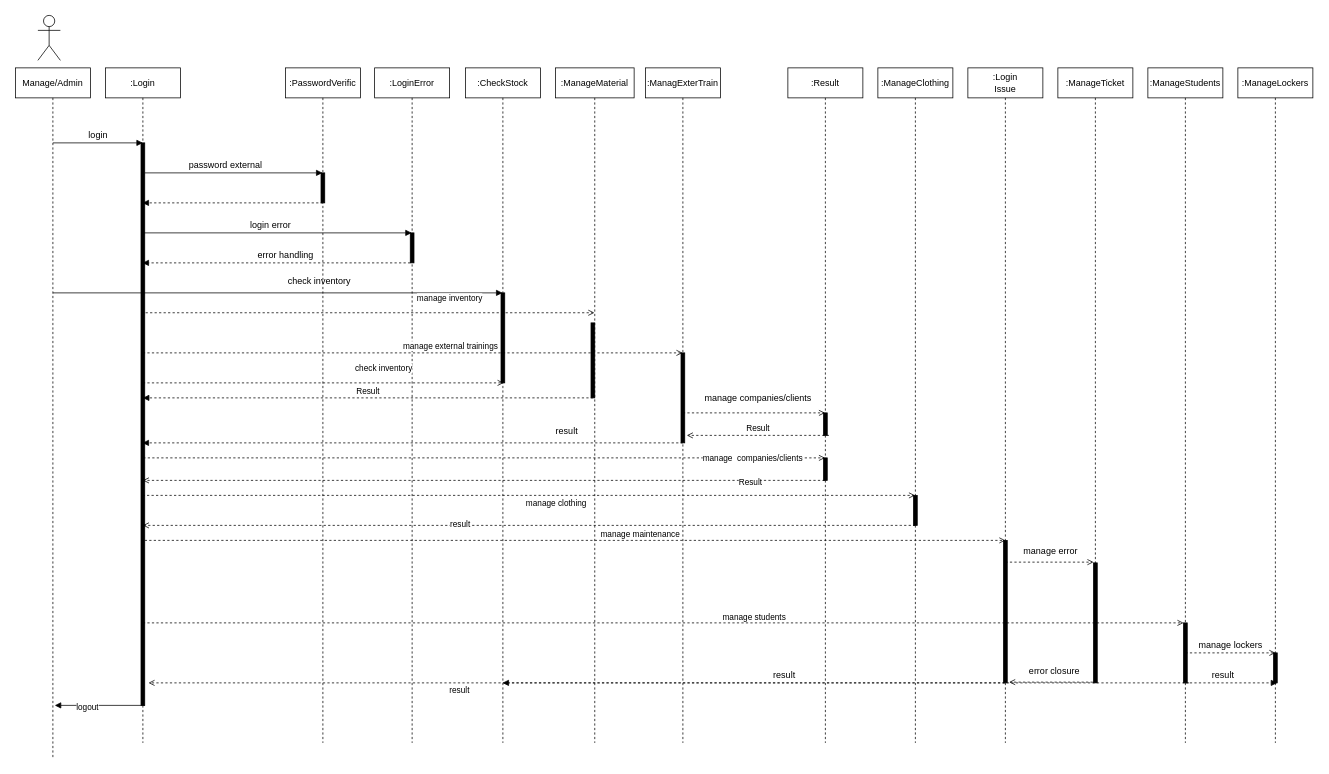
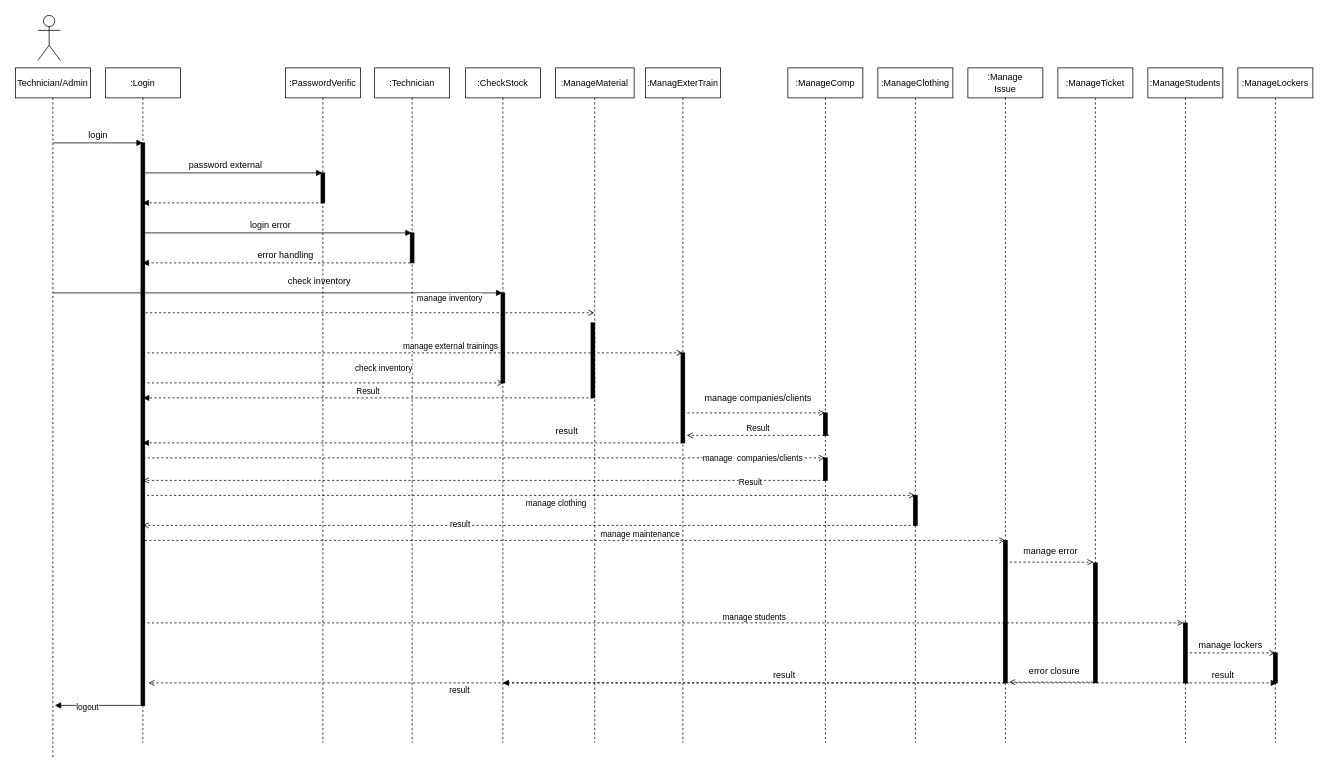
node "Manage/Admin": label "Manage/Admin" -> "Technician/Admin"
node ":LoginError": label ":LoginError" -> ":Technician"
node ":Result": label ":Result" -> ":ManageComp"
node ":Login Issue": label ":Login Issue" -> ":Manage Issue"
